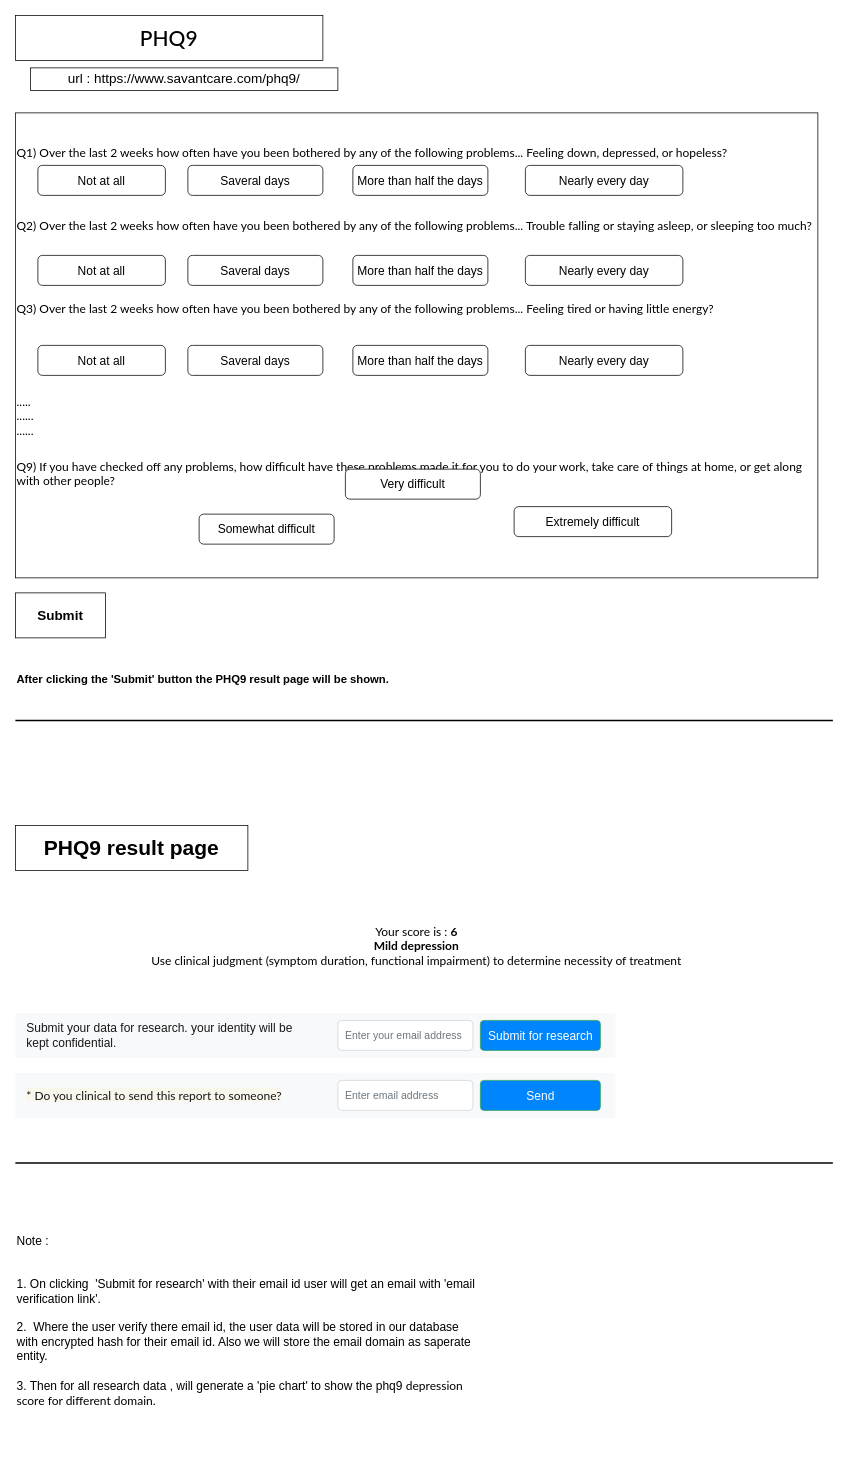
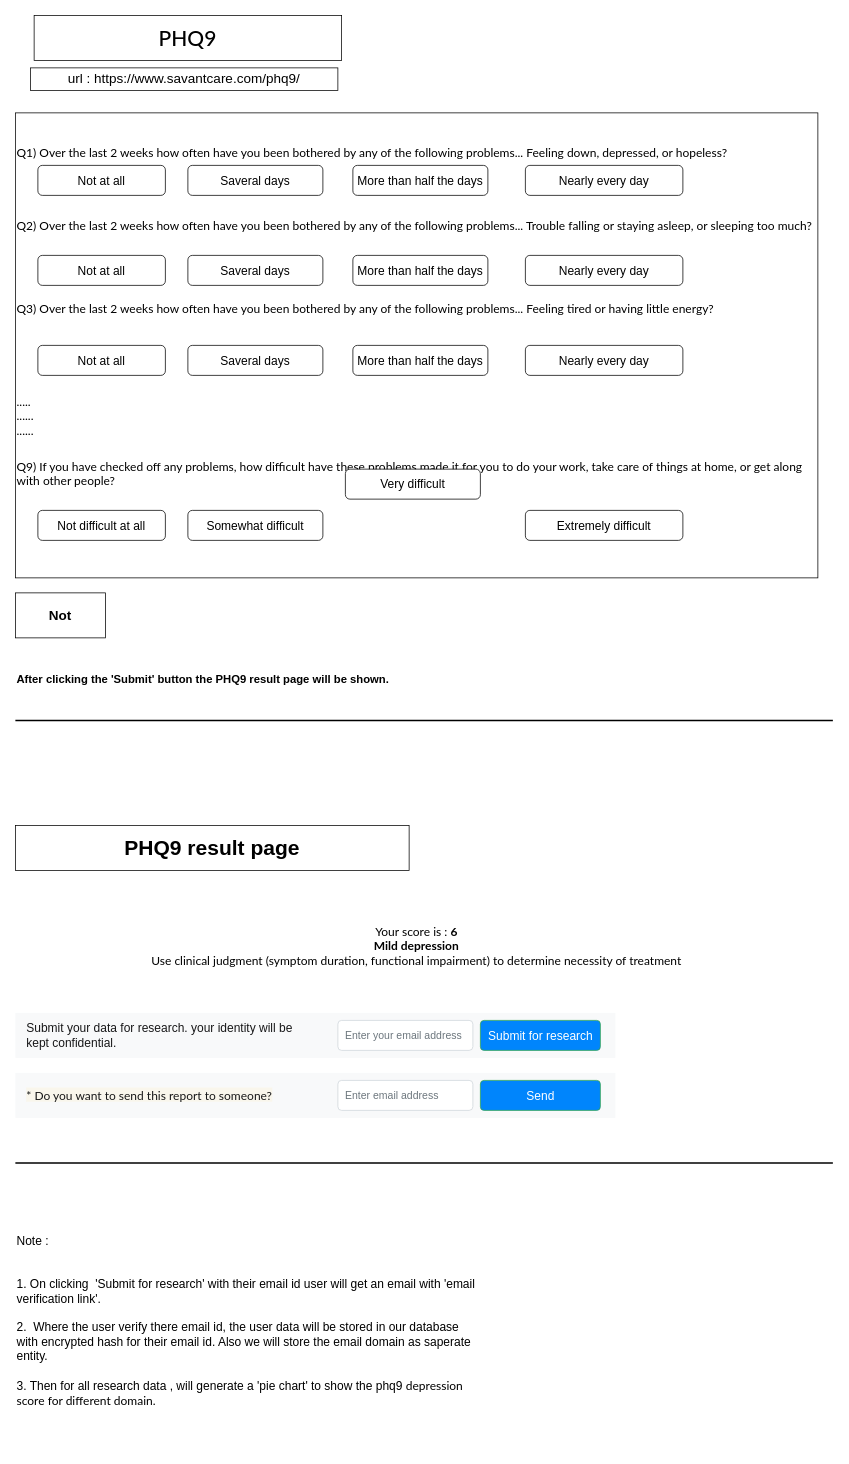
node "PHQ9": moved (169, 38) -> (188, 38)
node "Extremely difficult": moved (593, 522) -> (604, 525)
node "Not difficult at all": added
node "Somewhat difficult": moved (267, 529) -> (255, 525)
node "Submit": label "Submit" -> "Not"
node "PHQ9 result page": size 233x45 -> 394x45
node "* Do you clinical to send this report to someone?": label "* Do you clinical to send this report to someone?" -> "* Do you want to send this report to someone?"
